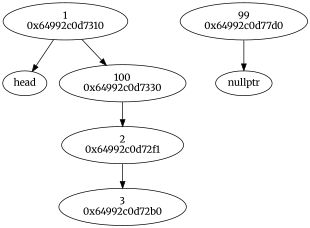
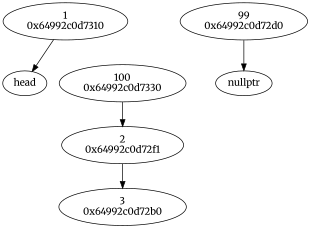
node "99 0x64992c0d77d0": label "99 0x64992c0d77d0" -> "99 0x64992c0d72d0"
edge "1 0x64992c0d7310" -> "100 0x64992c0d7330": removed
